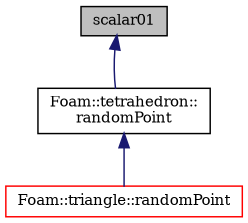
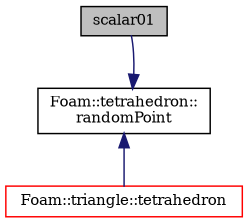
edge "Foam::tetrahedron:: randomPoint" -> "scalar01": reversed
node "Foam::triangle::randomPoint": label "Foam::triangle::randomPoint" -> "Foam::triangle::tetrahedron"
